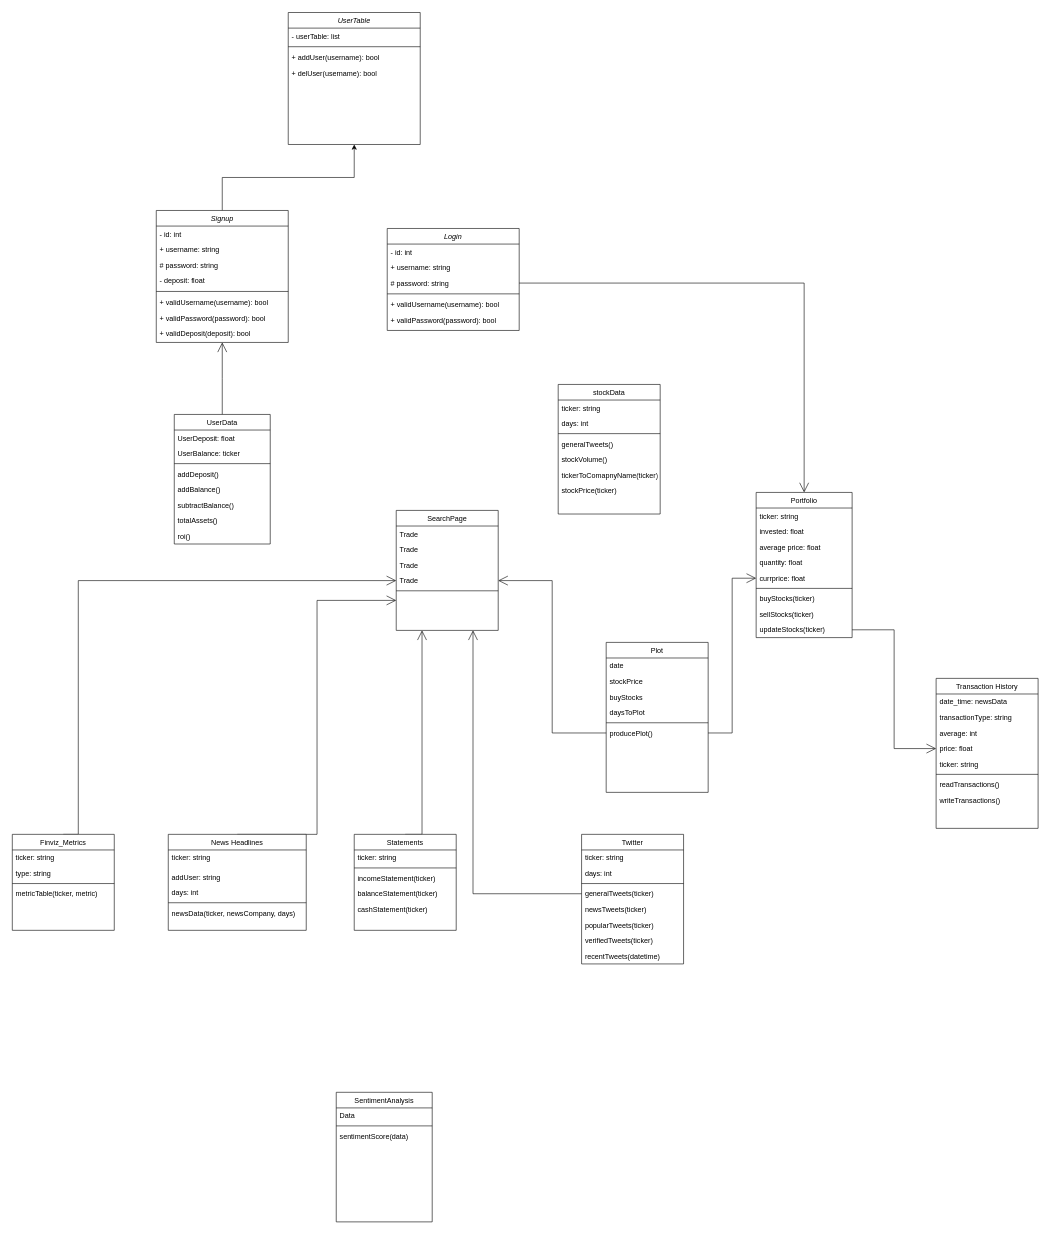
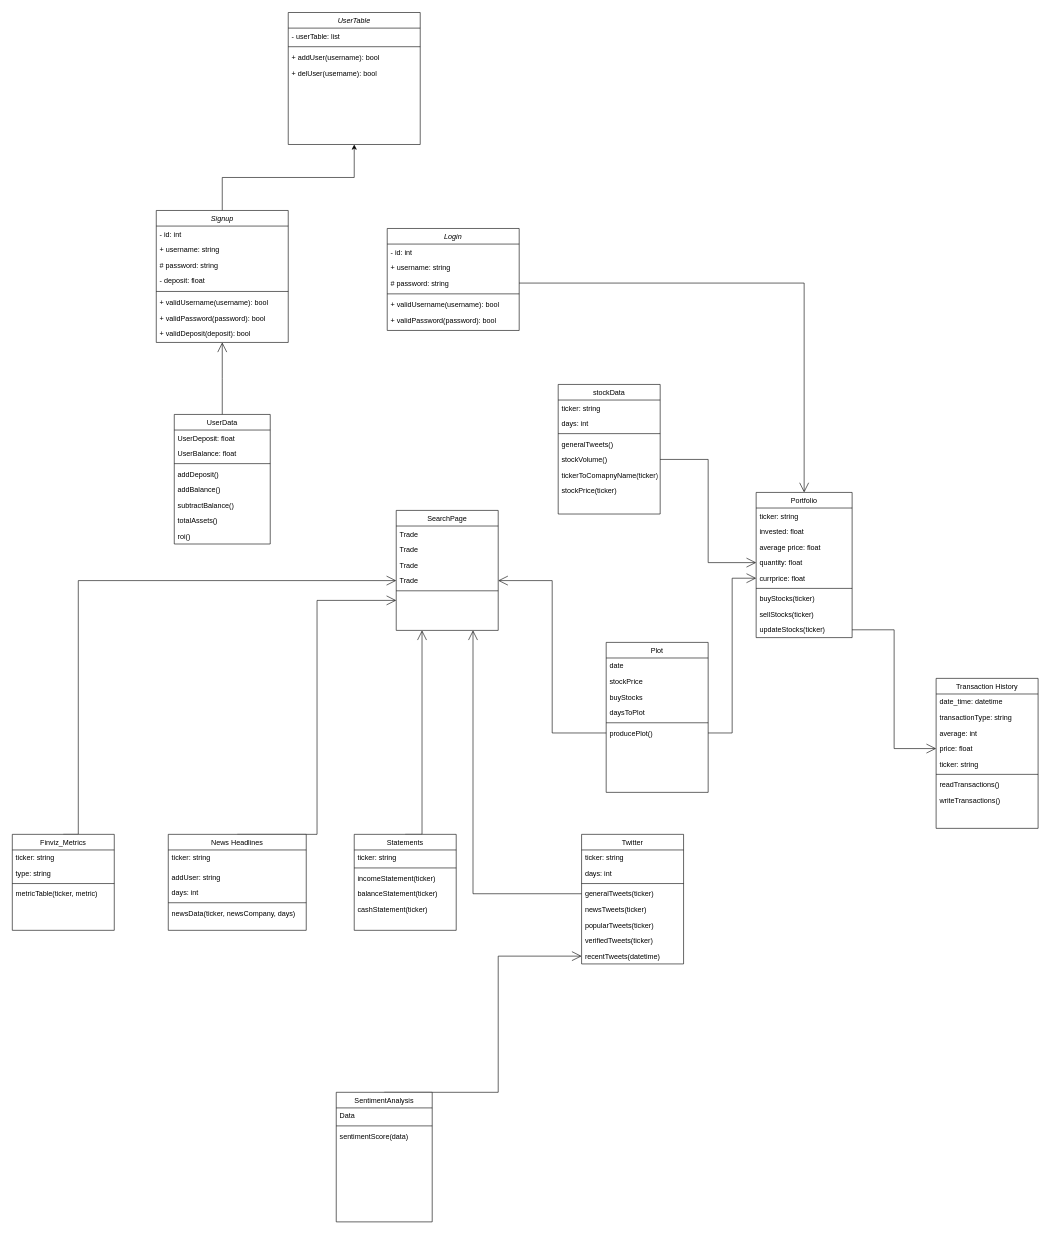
node "UserBalance: ticker": label "UserBalance: ticker" -> "UserBalance: float"
edge "stockVolume()" -> "quantity: float": added
node "date_time: newsData": label "date_time: newsData" -> "date_time: datetime"
edge "SentimentAnalysis" -> "recentTweets(datetime)": added
